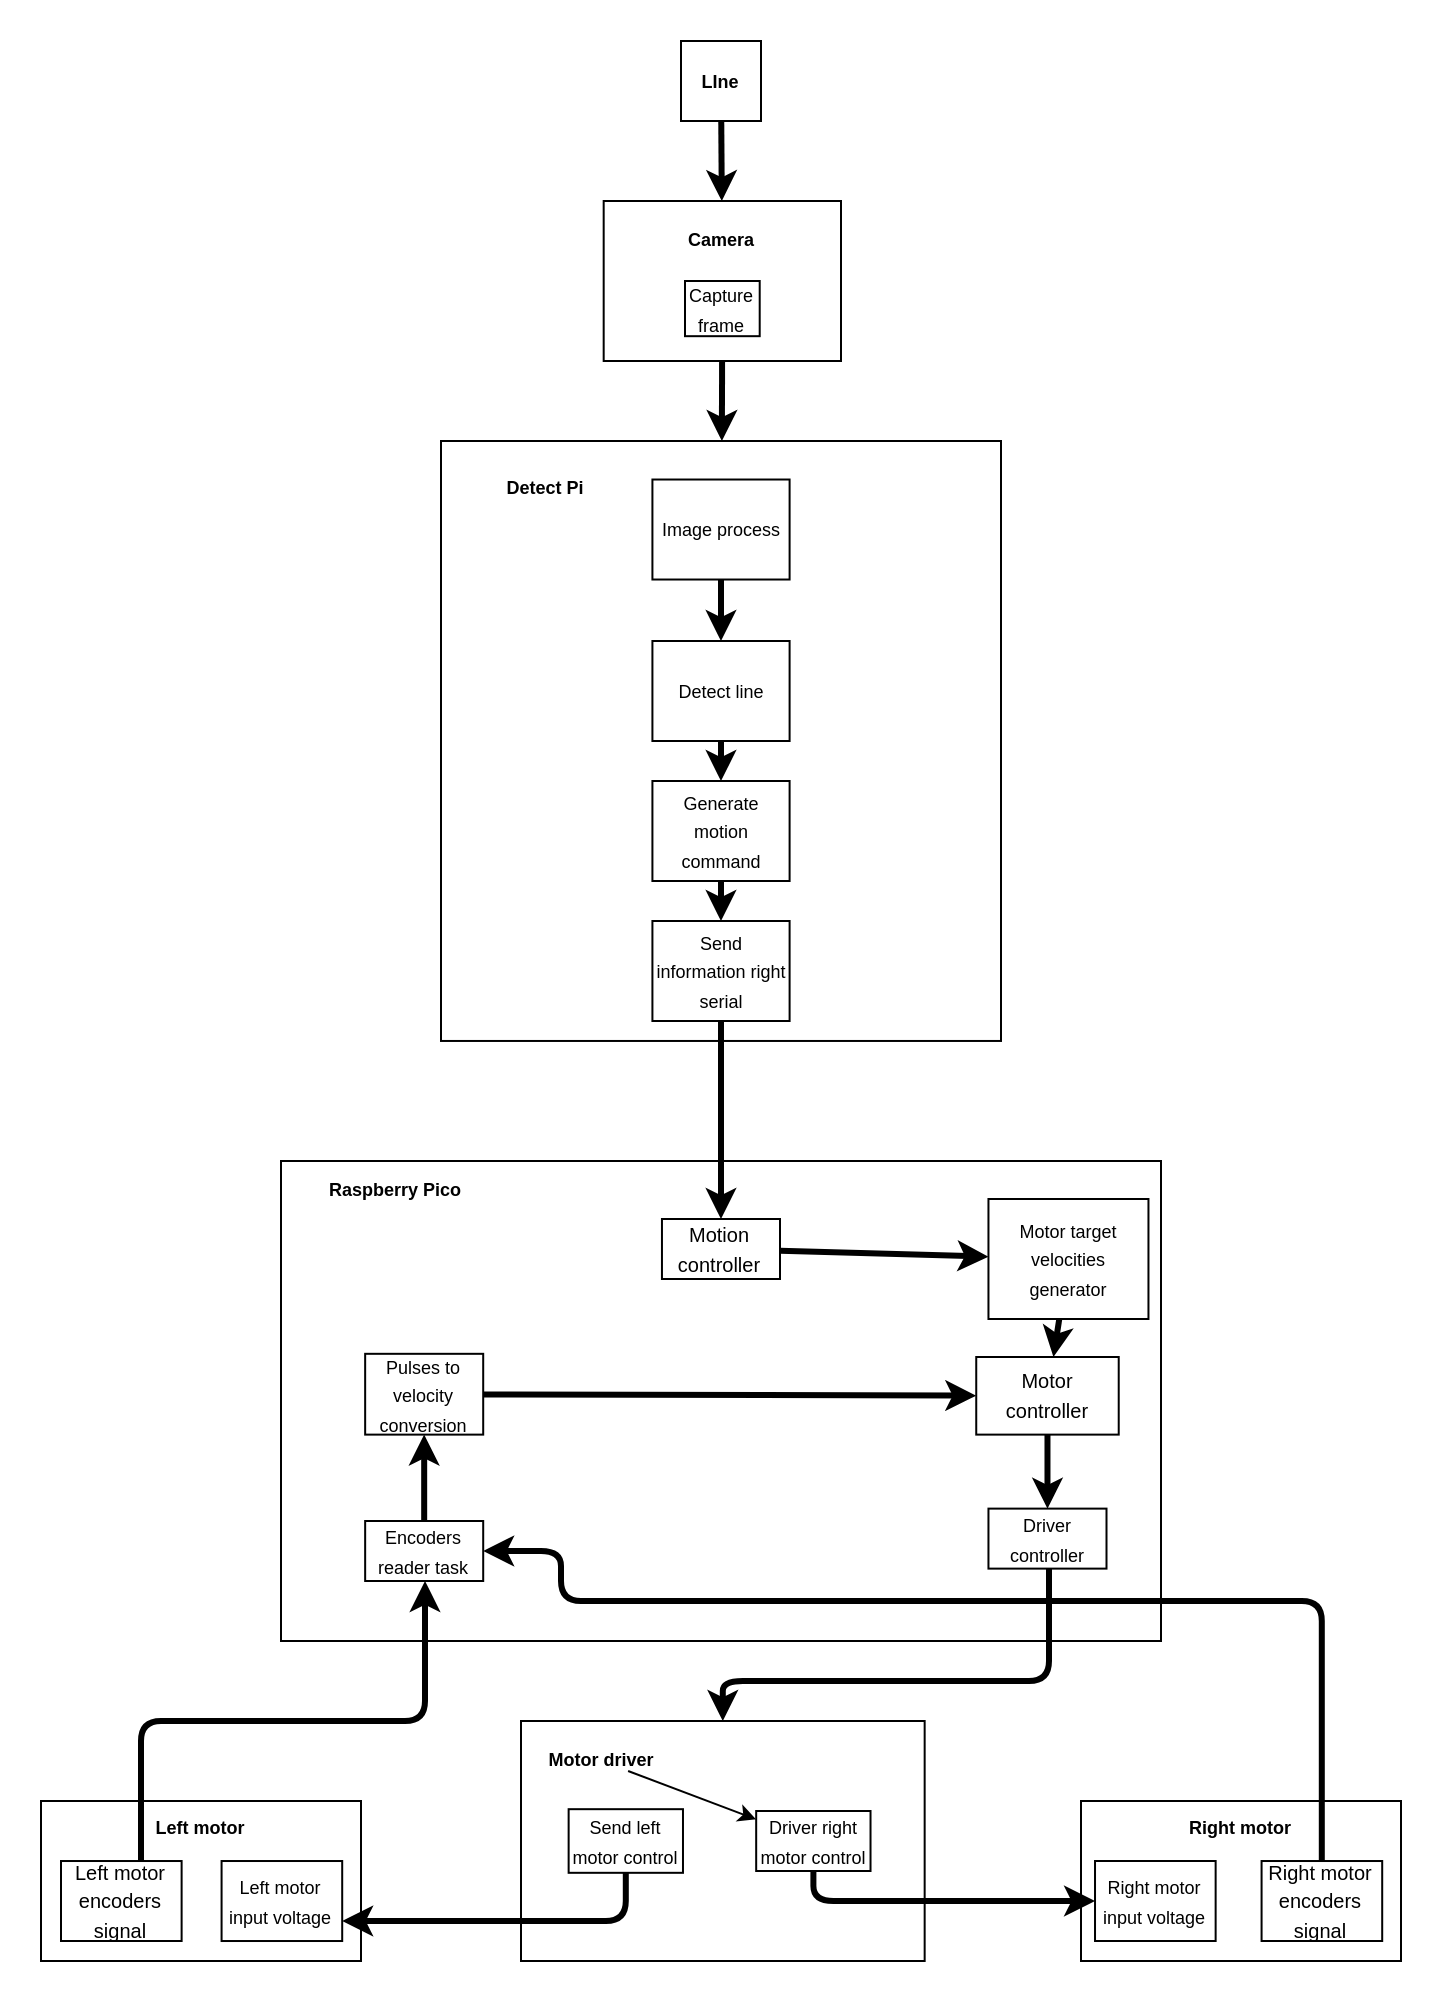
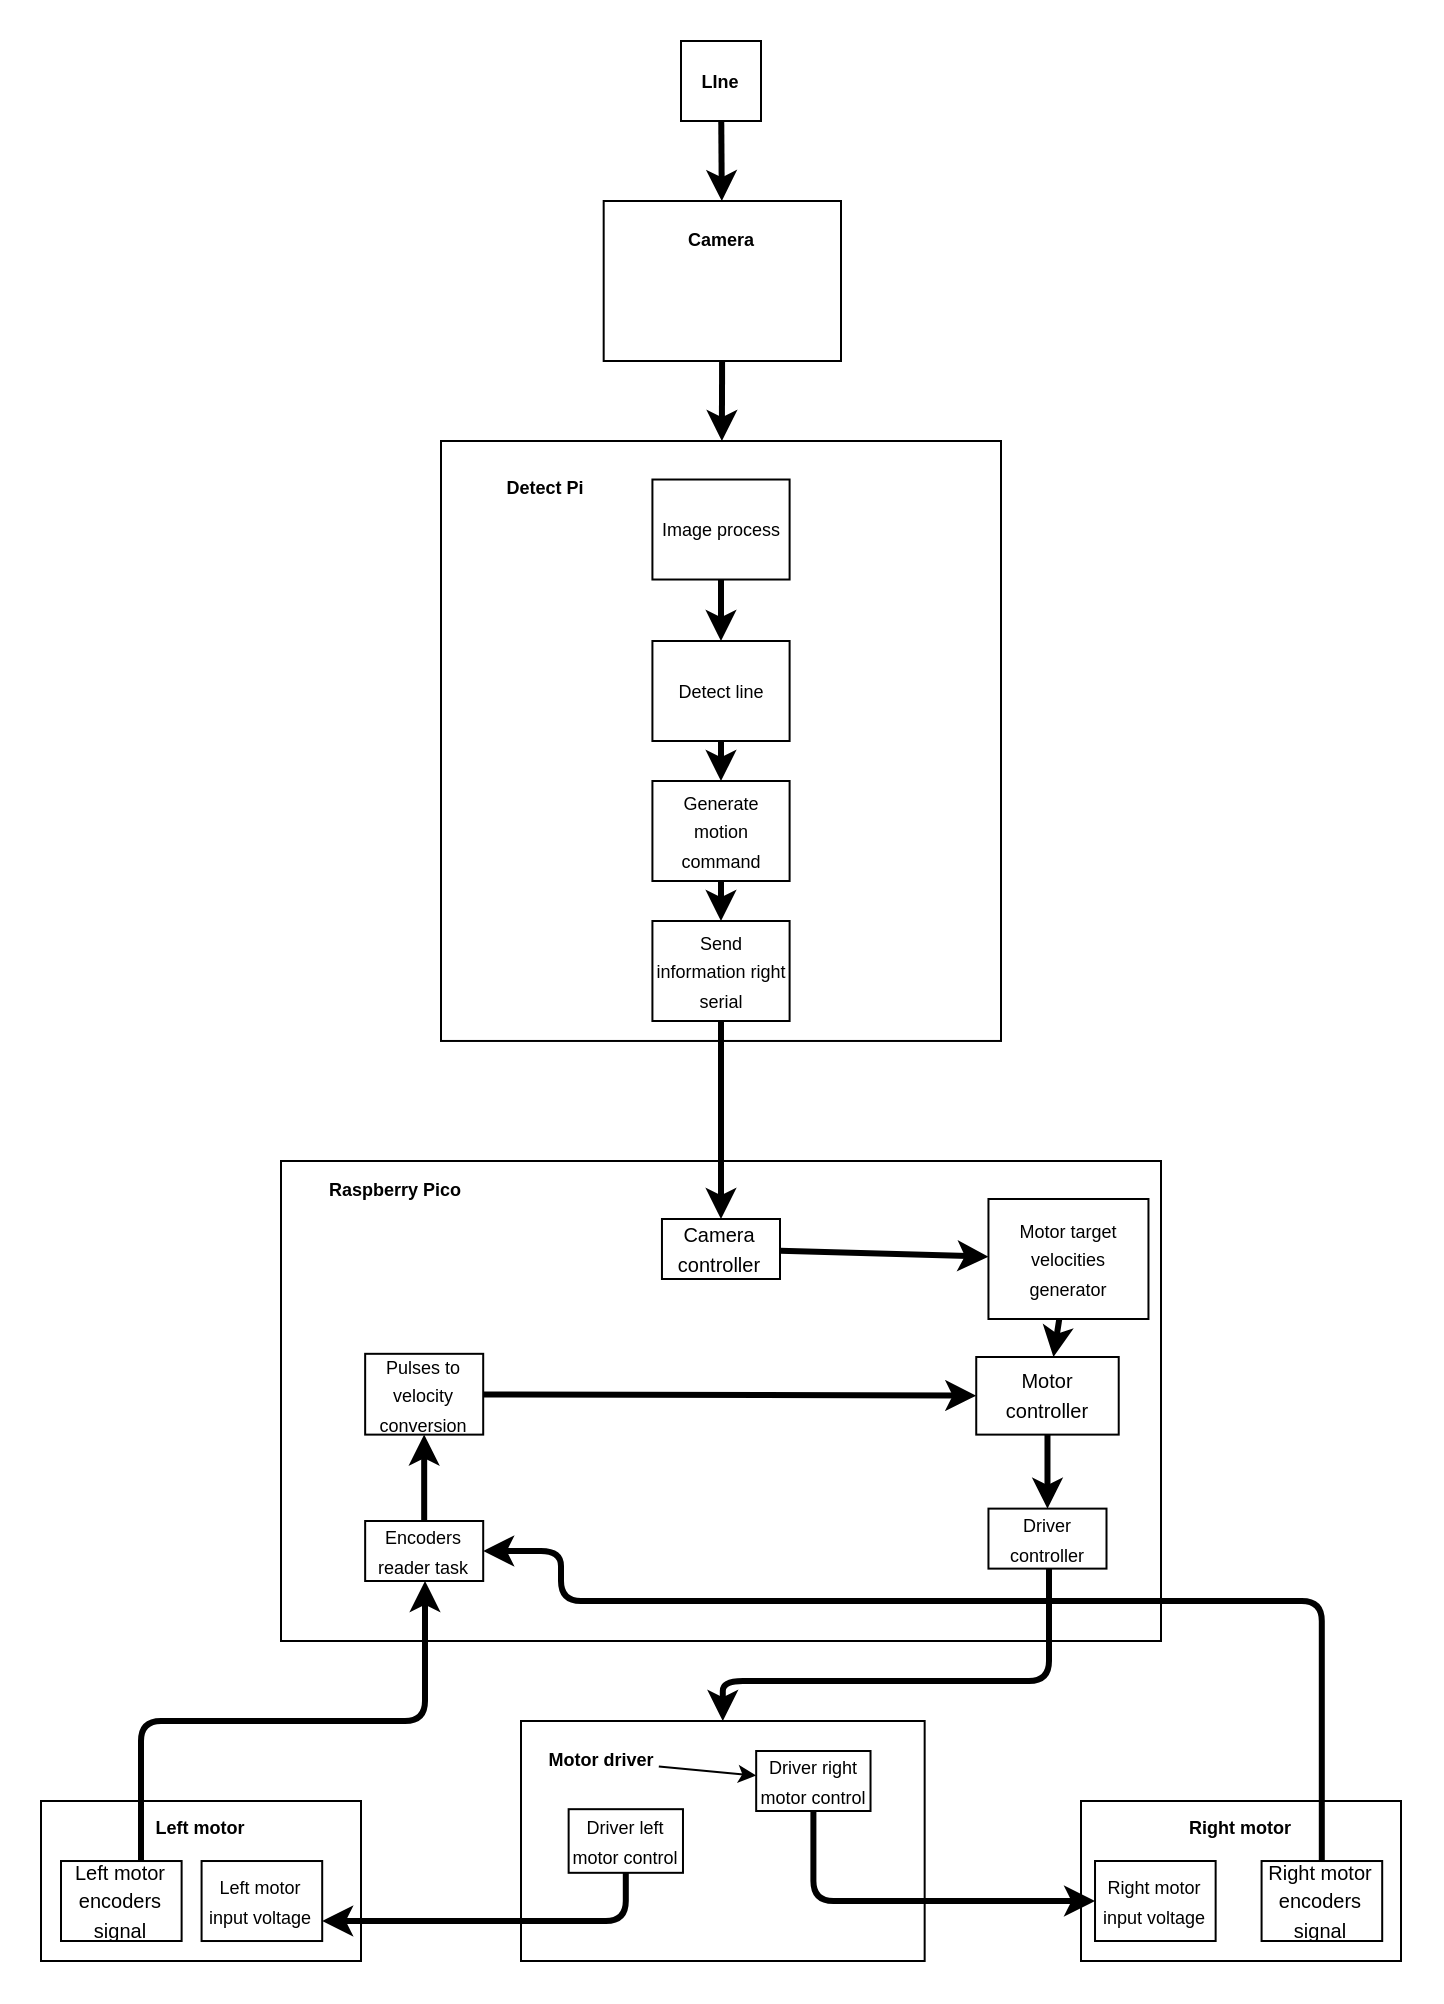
node "Capture frame": removed
node "Motion controller": label "Motion controller" -> "Camera controller"
node "Send left motor control": label "Send left motor control" -> "Driver left motor control"
node "Driver right motor control": moved (813, 1841) -> (813, 1781)
node "Left motor input voltage": moved (282, 1901) -> (262, 1901)
